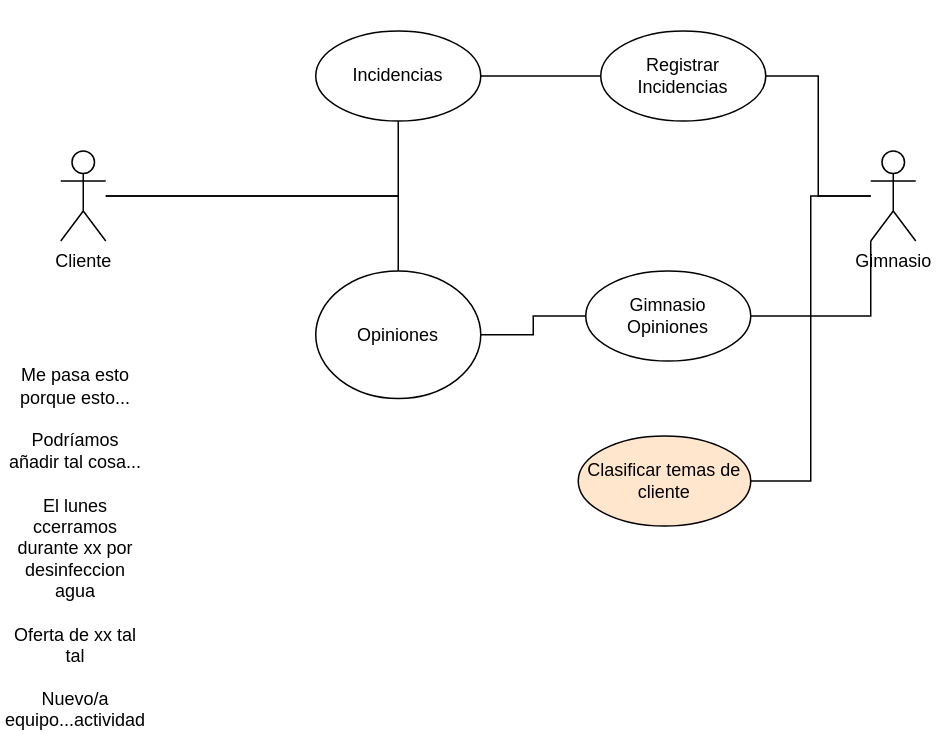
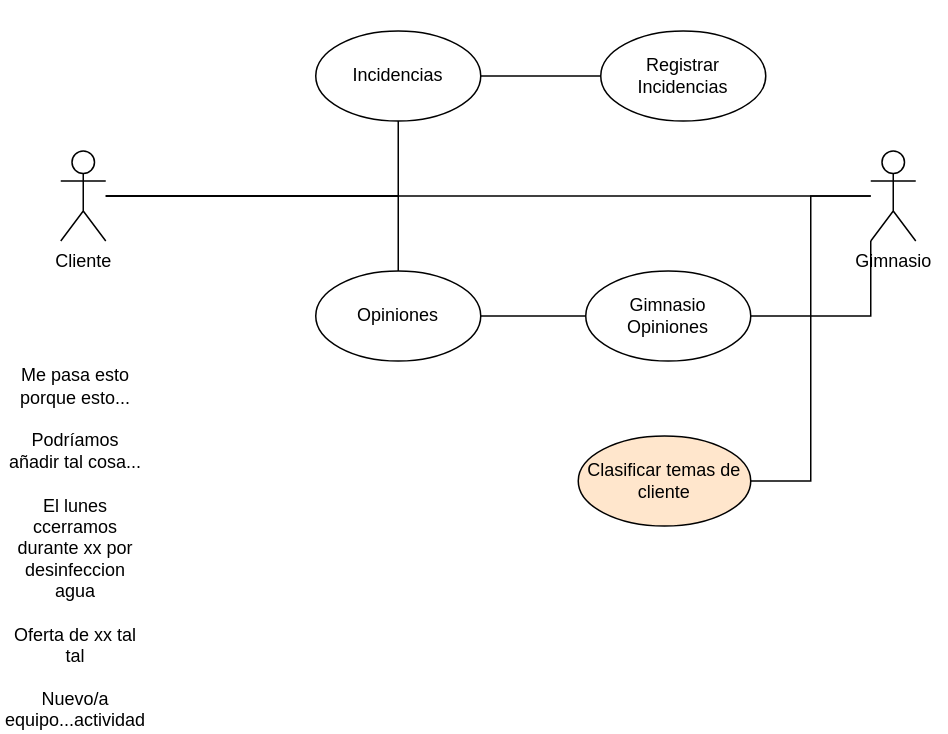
edge "Registrar Incidencias" -- "Gimnasio": now "Cliente" -- "Gimnasio"
node "Opiniones": size 165x128 -> 165x90
